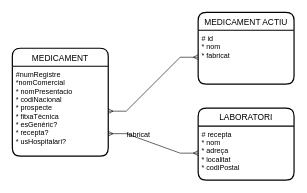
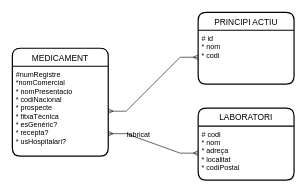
node "MEDICAMENT ACTIU": label "MEDICAMENT ACTIU" -> "PRINCIPI ACTIU"
node "# id * nom * fabricat": label "# id * nom * fabricat" -> "# id * nom * codi"
node "# recepta * nom * adreça * localitat * codiPostal": label "# recepta * nom * adreça * localitat * codiPostal" -> "# codi * nom * adreça * localitat * codiPostal"
